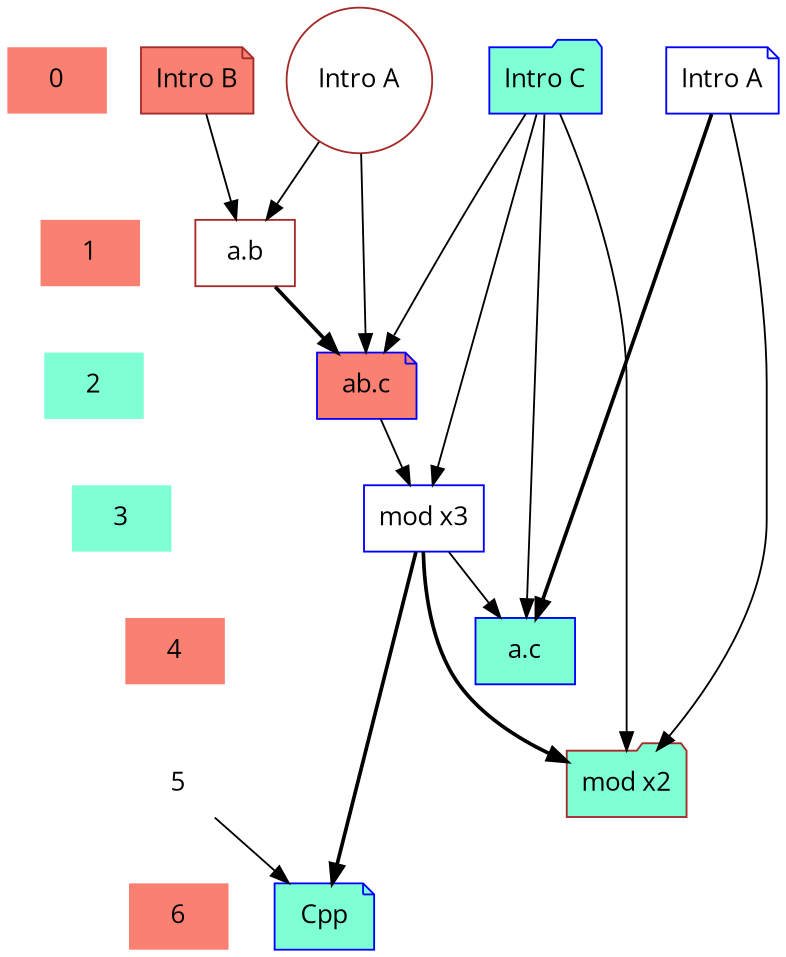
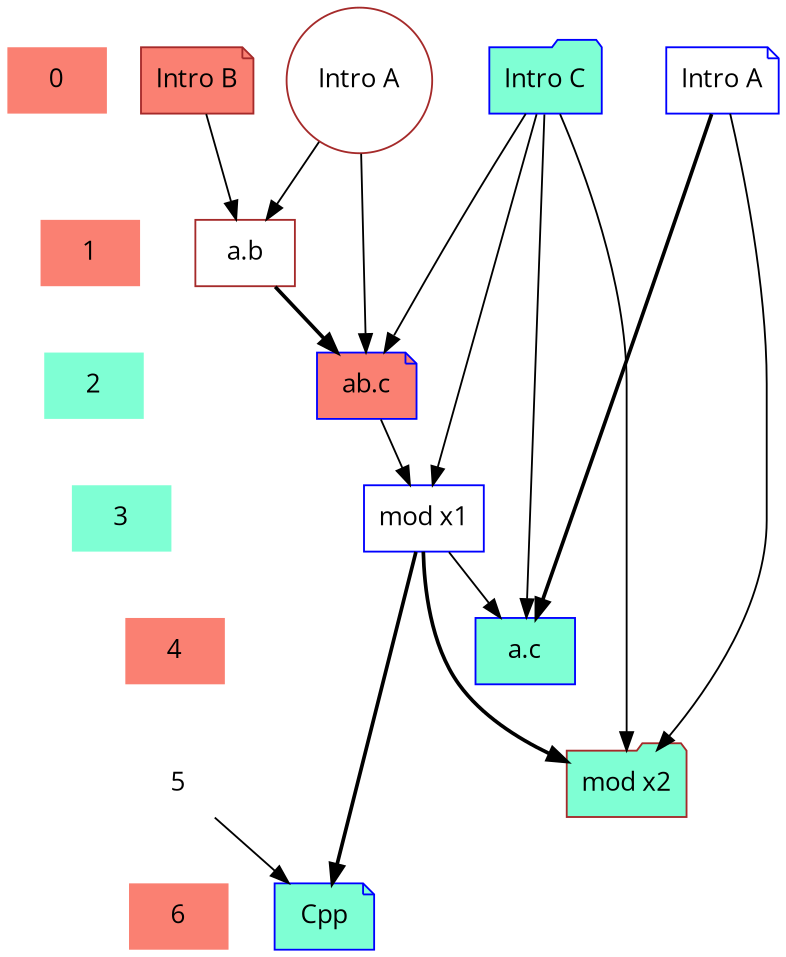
node "mod x3": label "mod x3" -> "mod x1"
